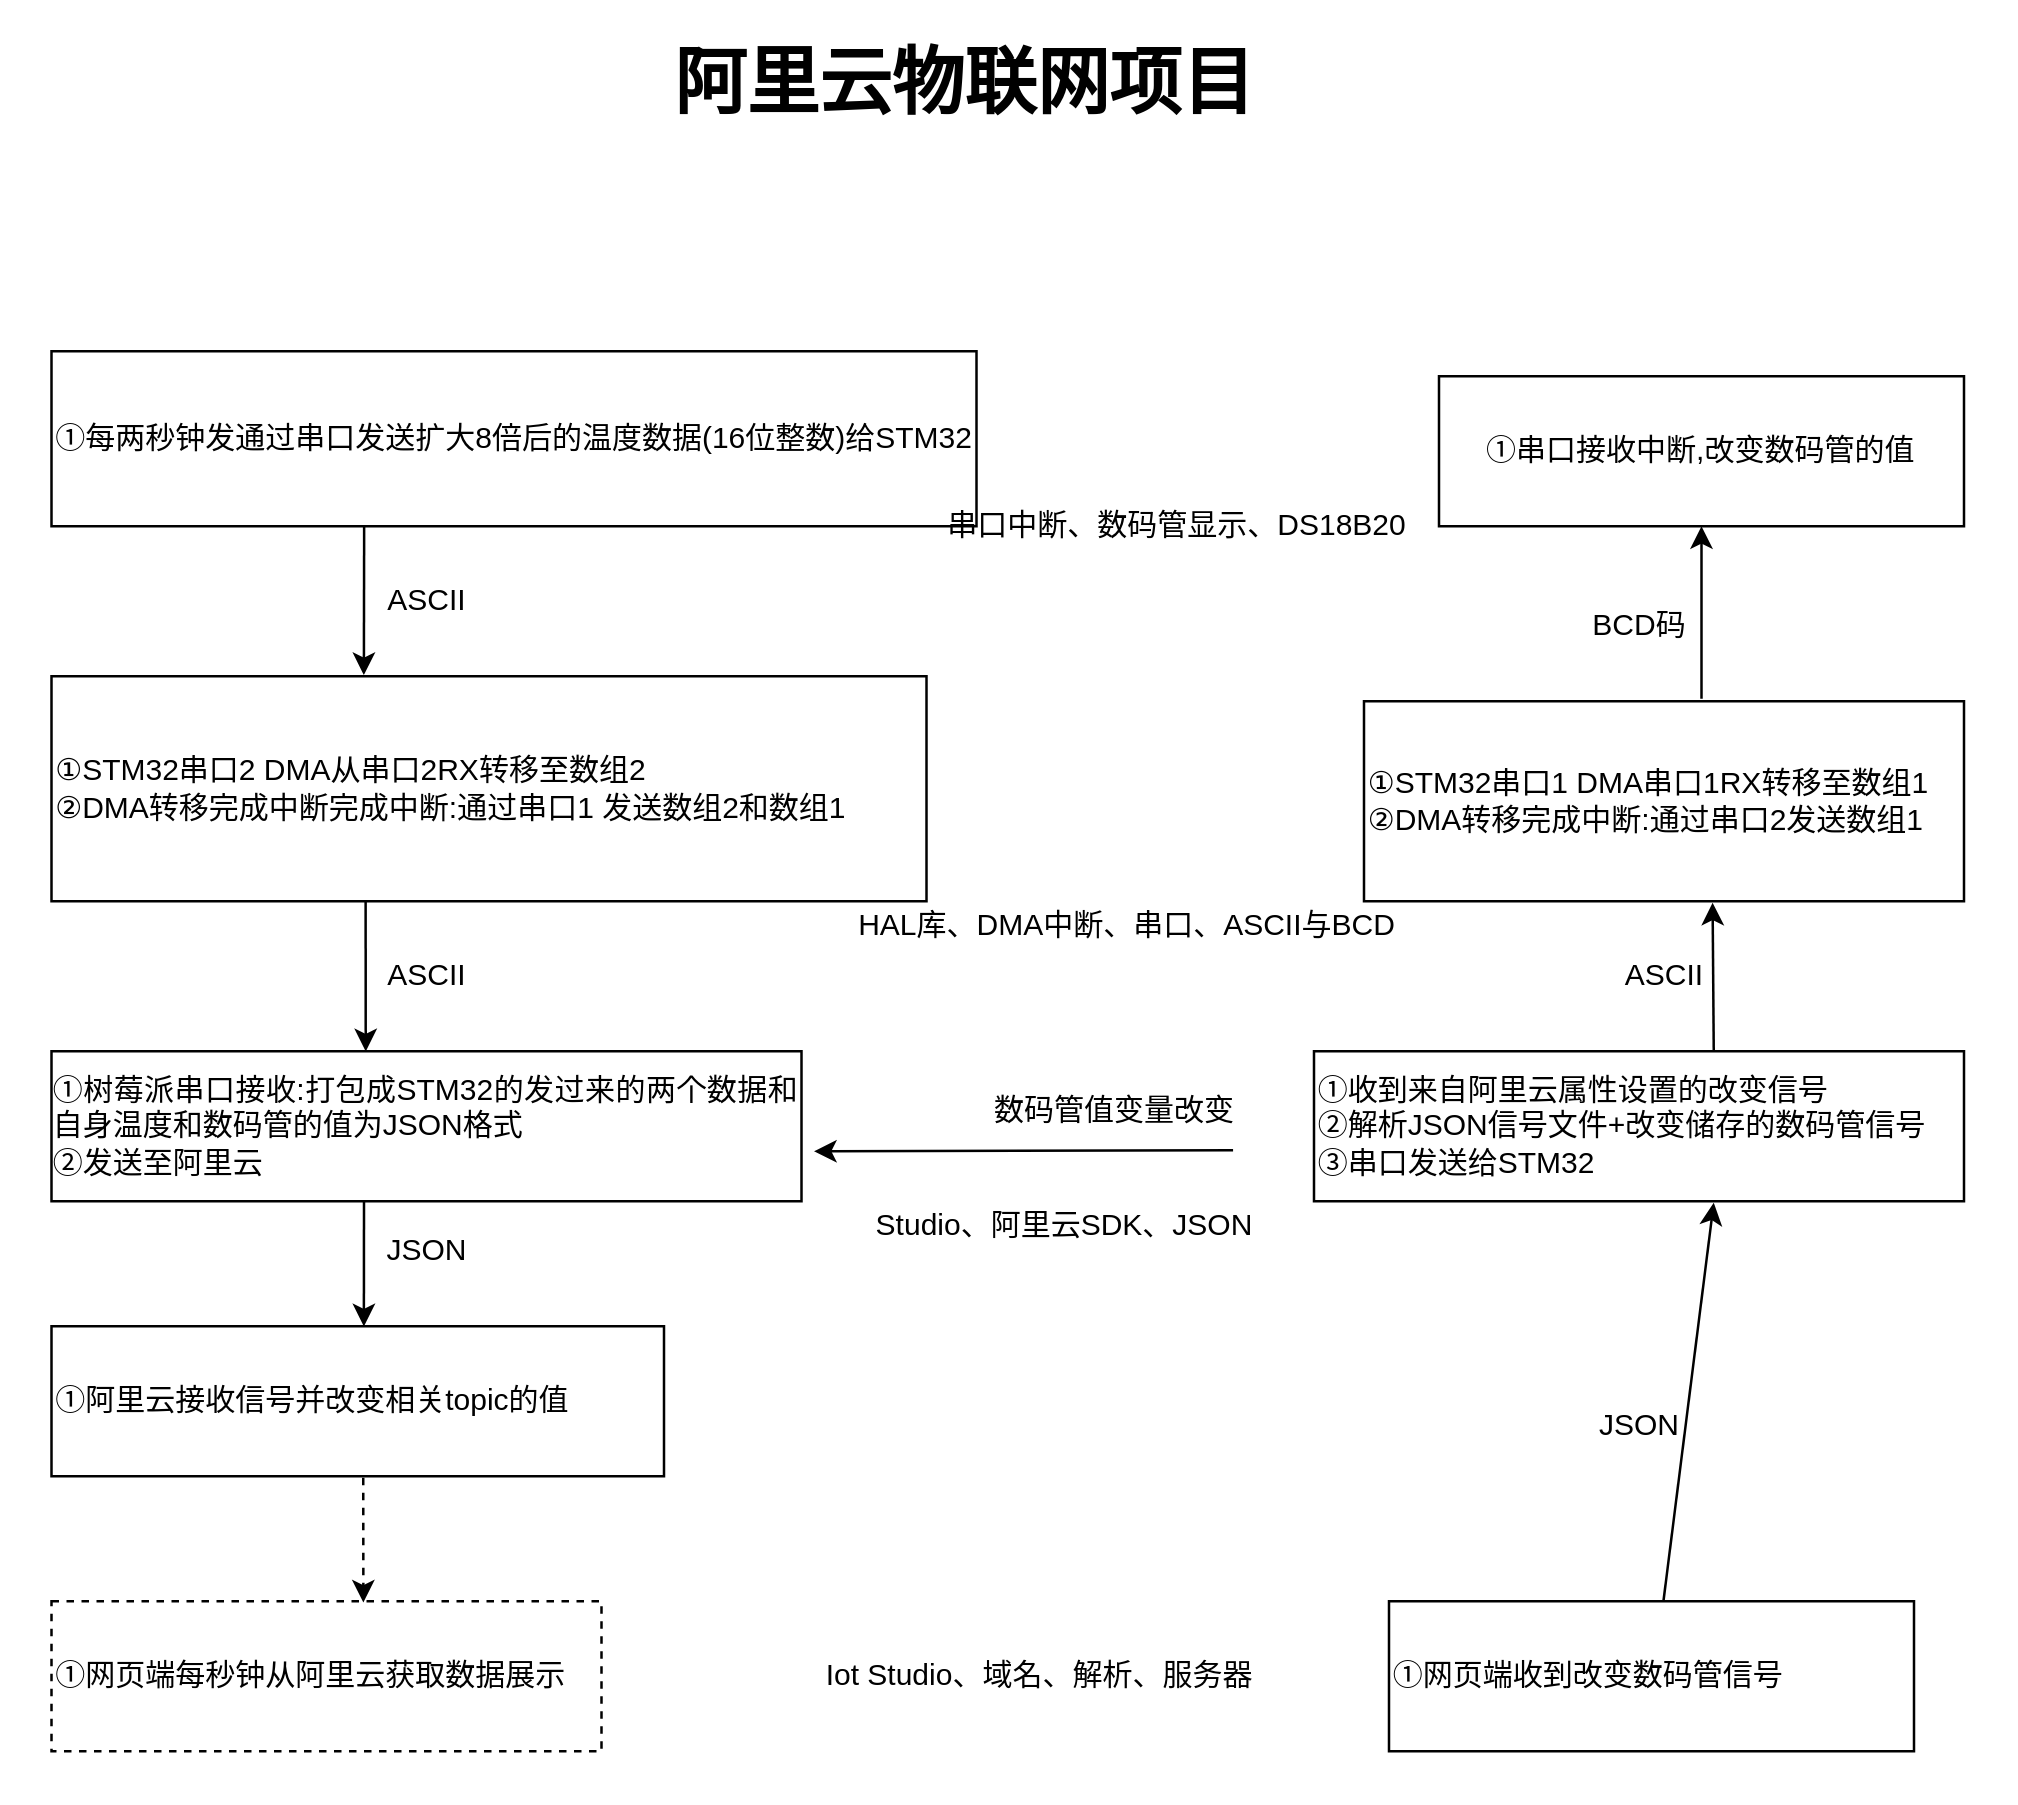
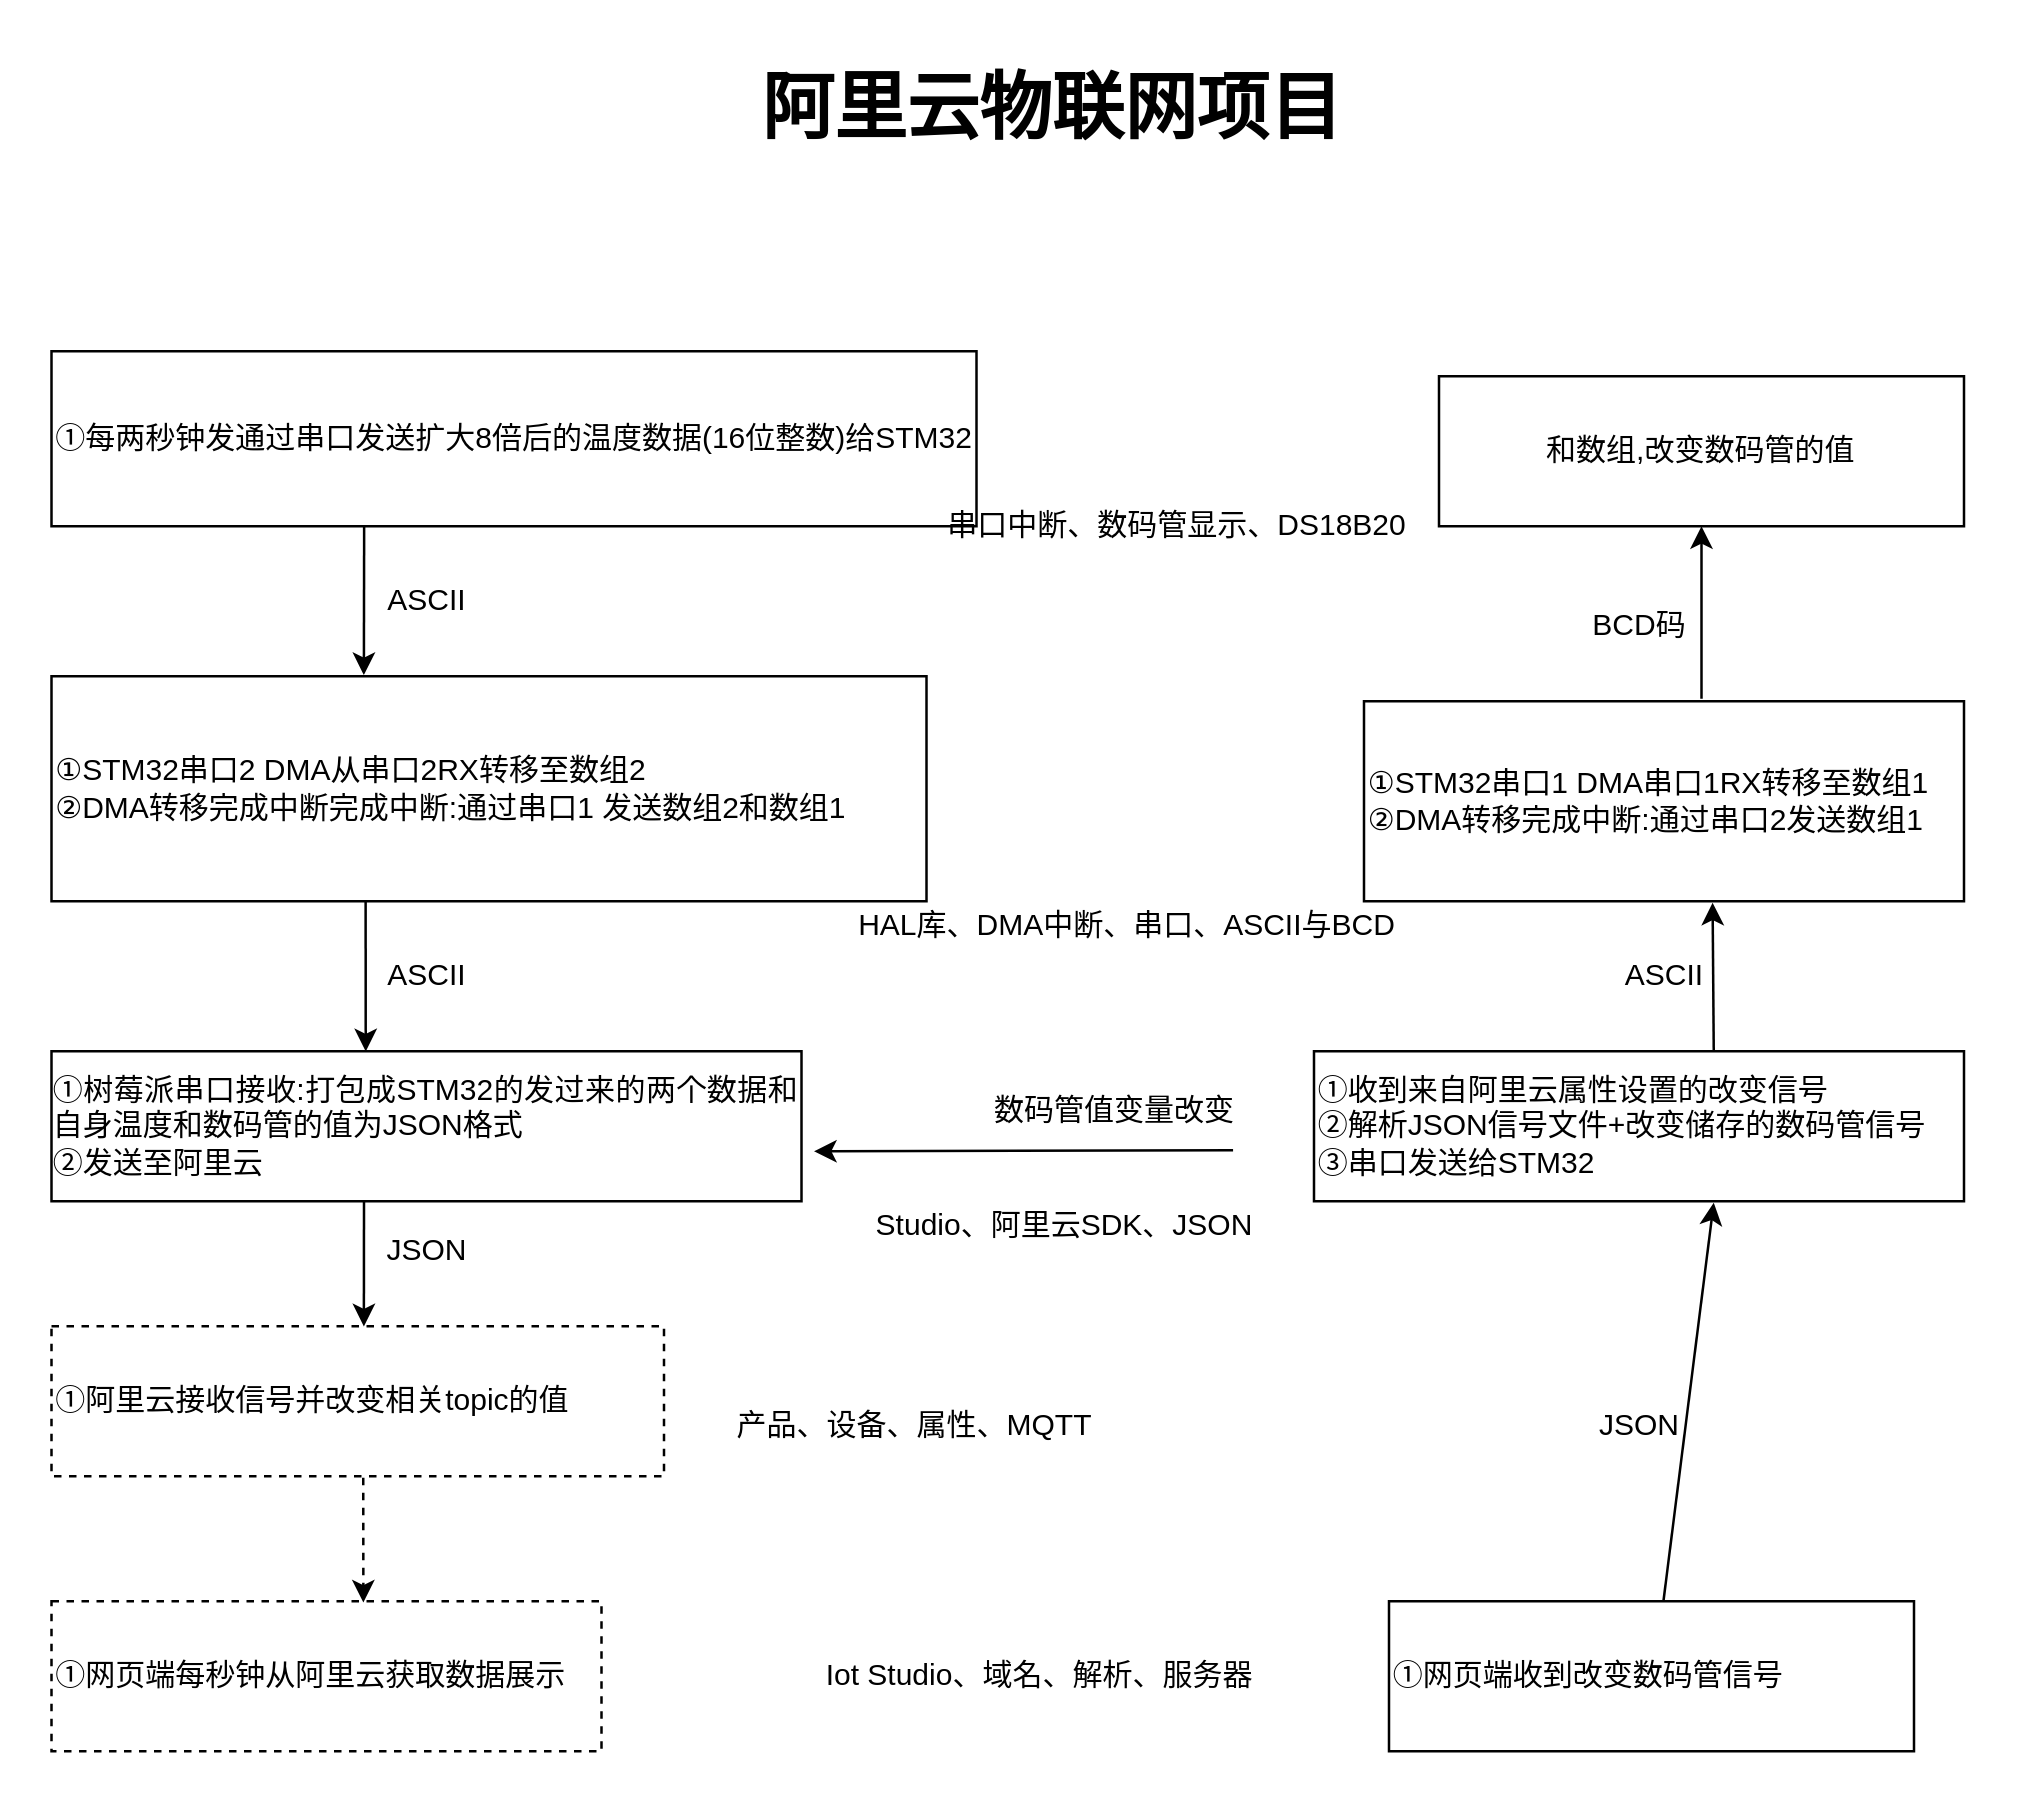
node "阿里云物联网项目": moved (964, 89) -> (1051, 114)
node "①串口接收中断,改变数码管的值": label "①串口接收中断,改变数码管的值" -> "和数组,改变数码管的值"
node "①阿里云接收信号并改变相关topic的值": style solid -> dashed
node "产品、设备、属性、MQTT": added
